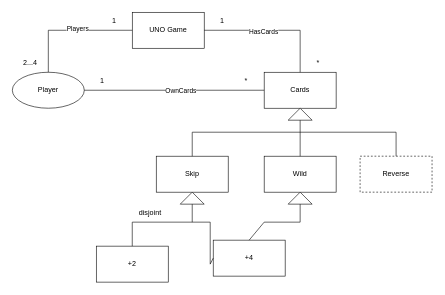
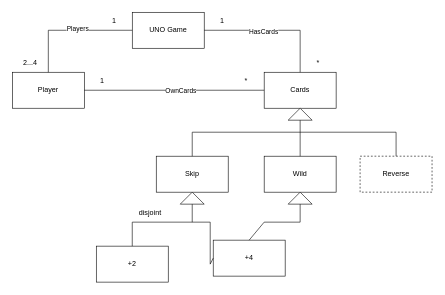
node "Player": shape ellipse -> rectangle
